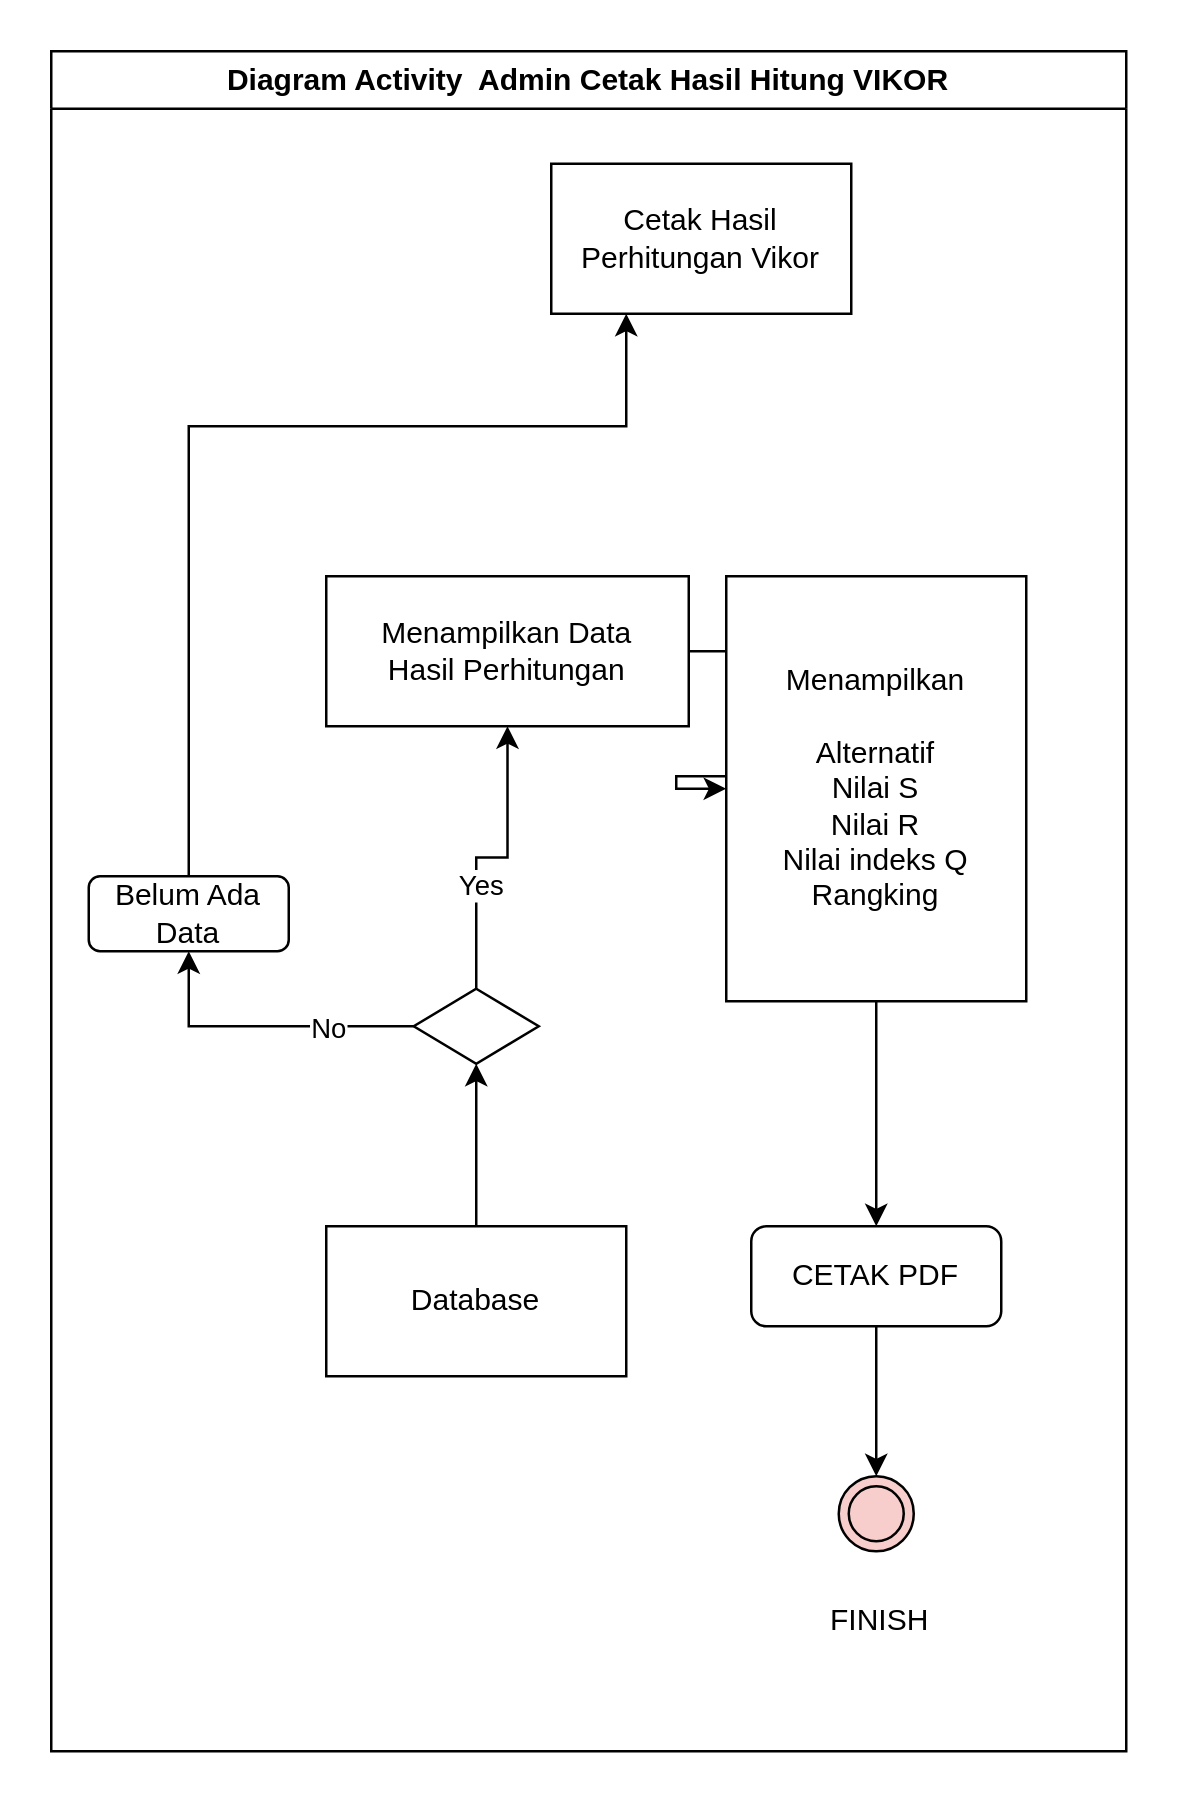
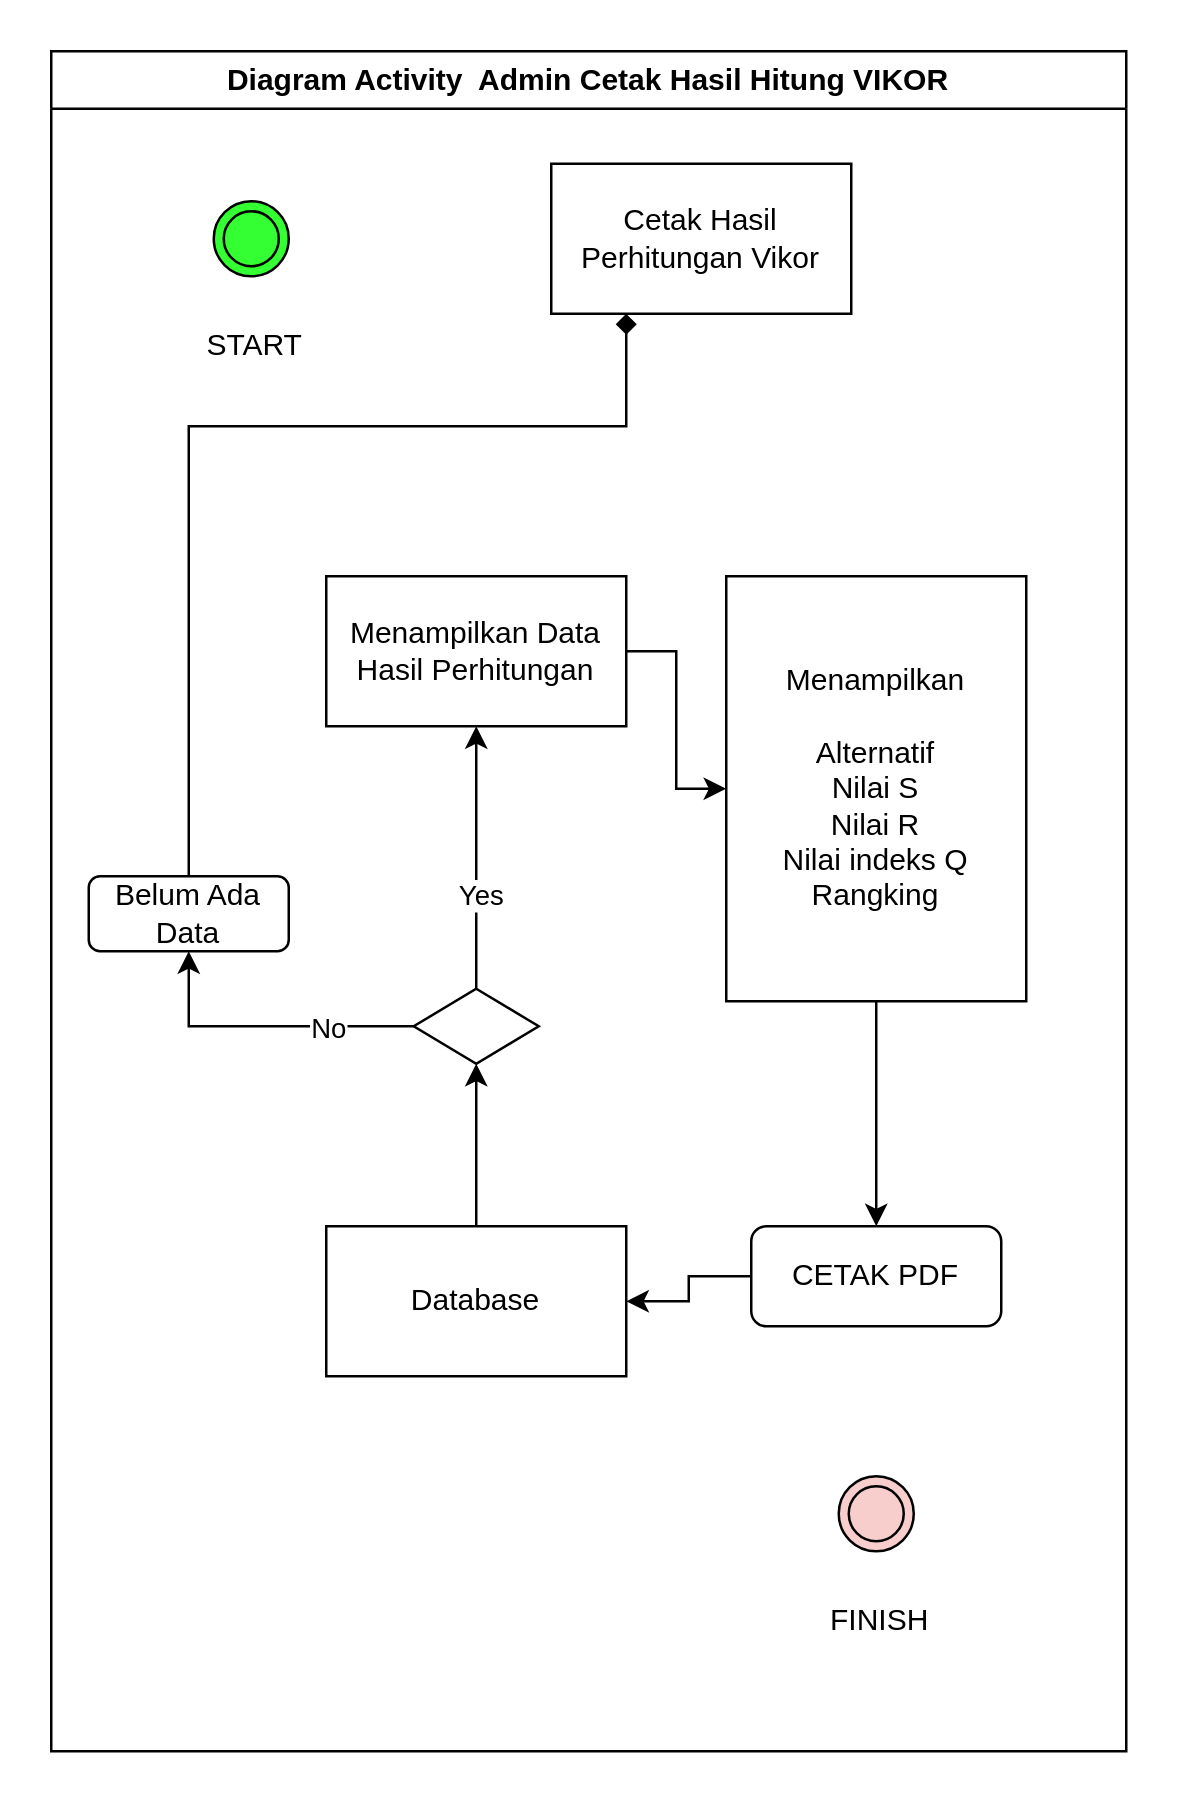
node "START": added
edge "Belum Ada Data" -> "Cetak Hasil Perhitungan Vikor": arrowhead classic -> diamond
node "Menampilkan Data Hasil Perhitungan": size 363x150 -> 300x150
edge "CETAK PDF" -> "FINISH": now "CETAK PDF" -> "Database"
